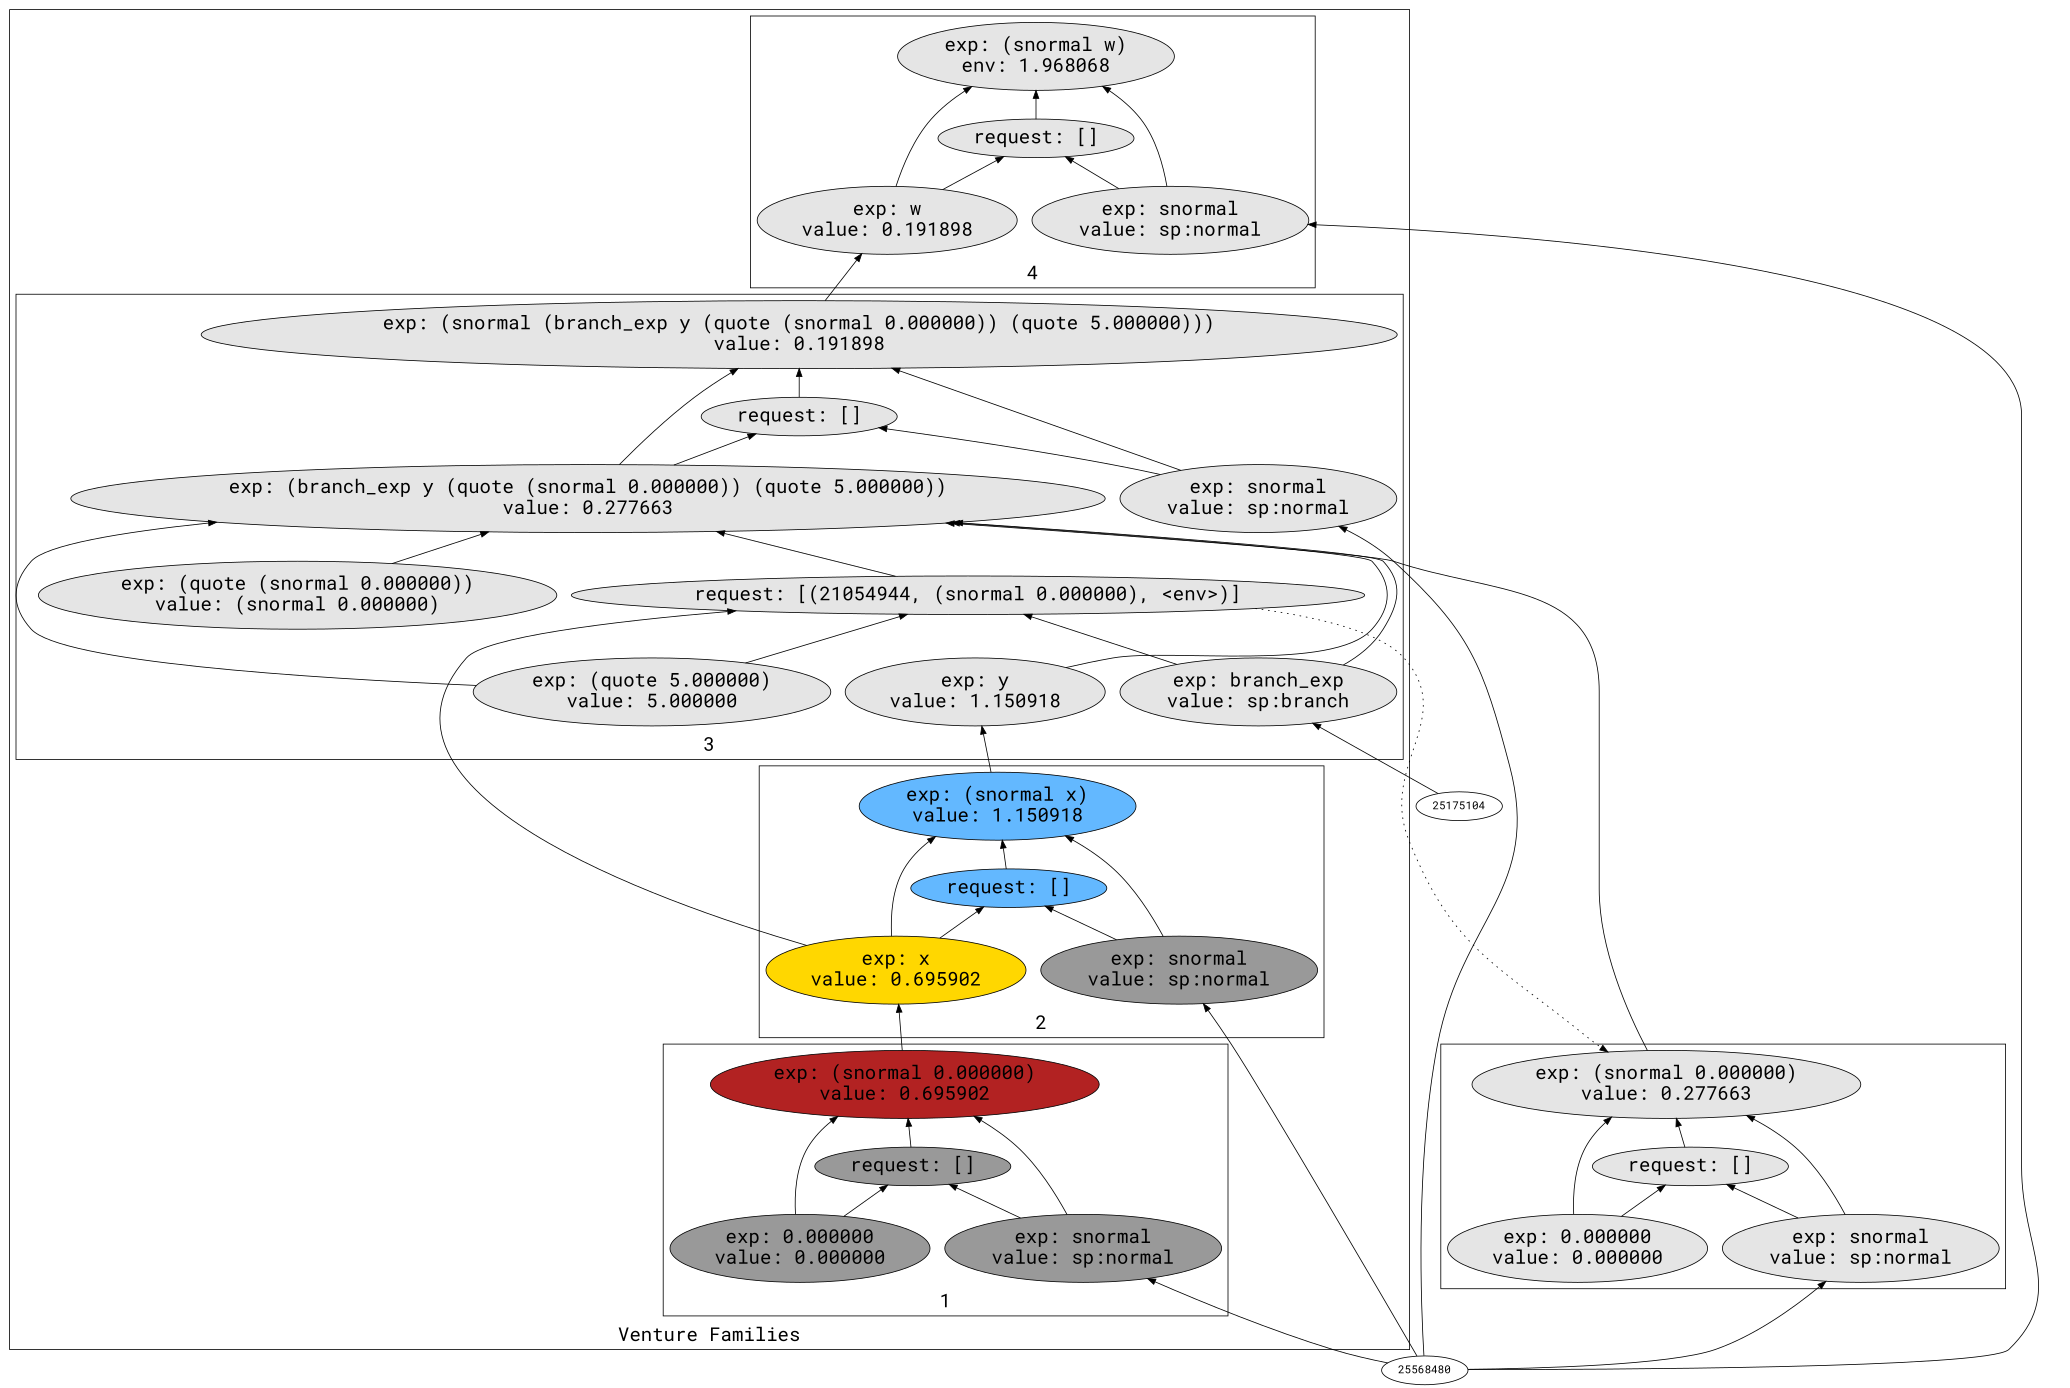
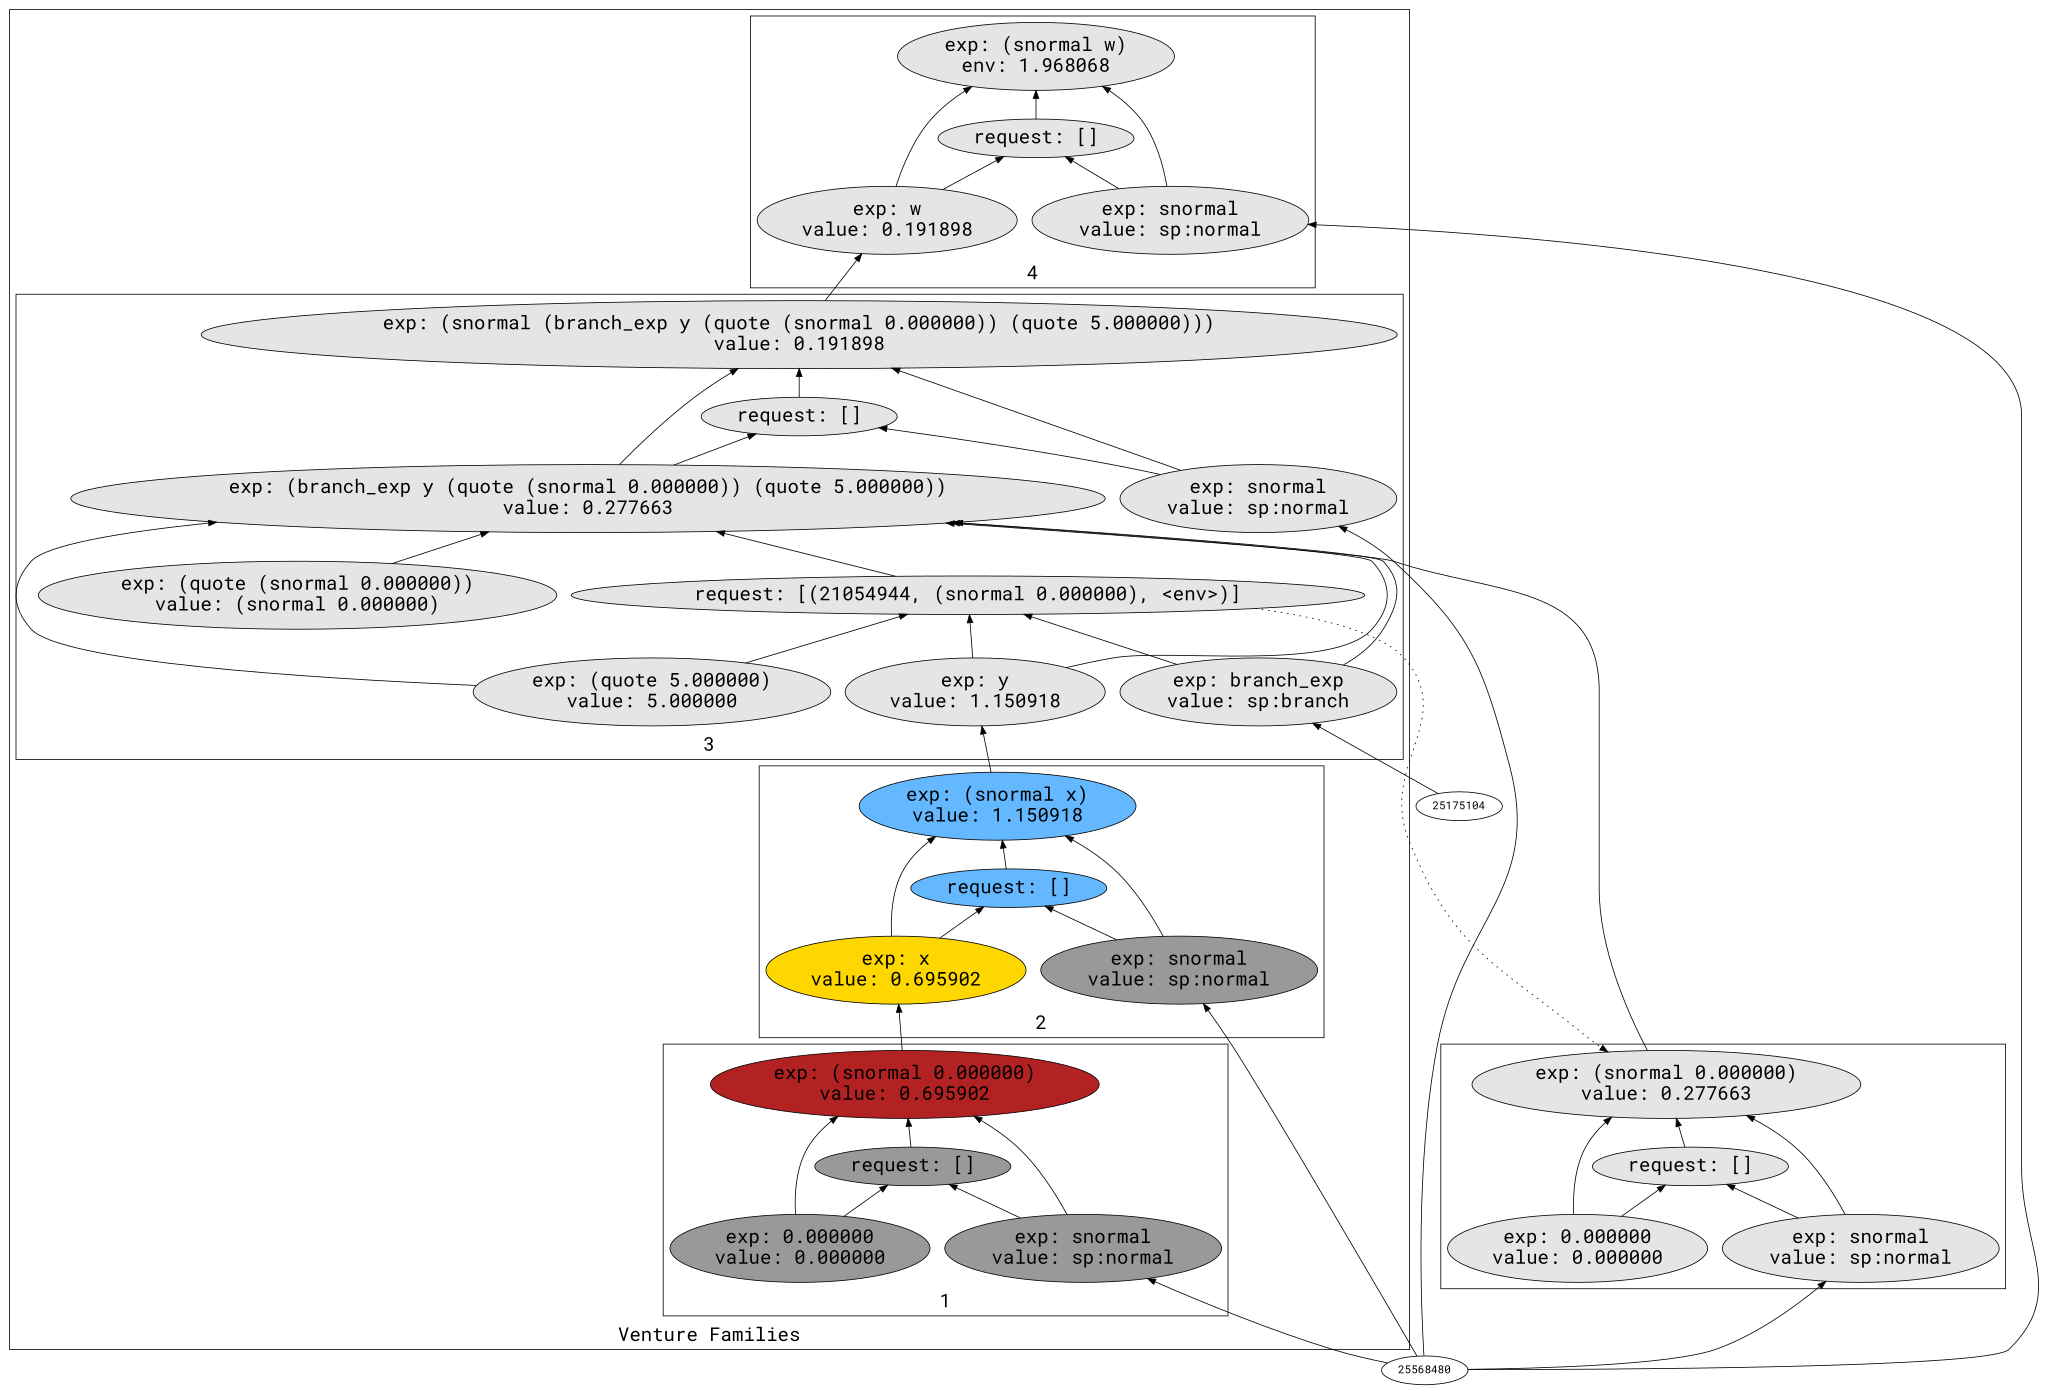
edge "exp: x value: 0.695902" -> "request: [(21054944, (snormal 0.000000), <env>)]": now "exp: y value: 1.150918" -> "request: [(21054944, (snormal 0.000000), <env>)]"
